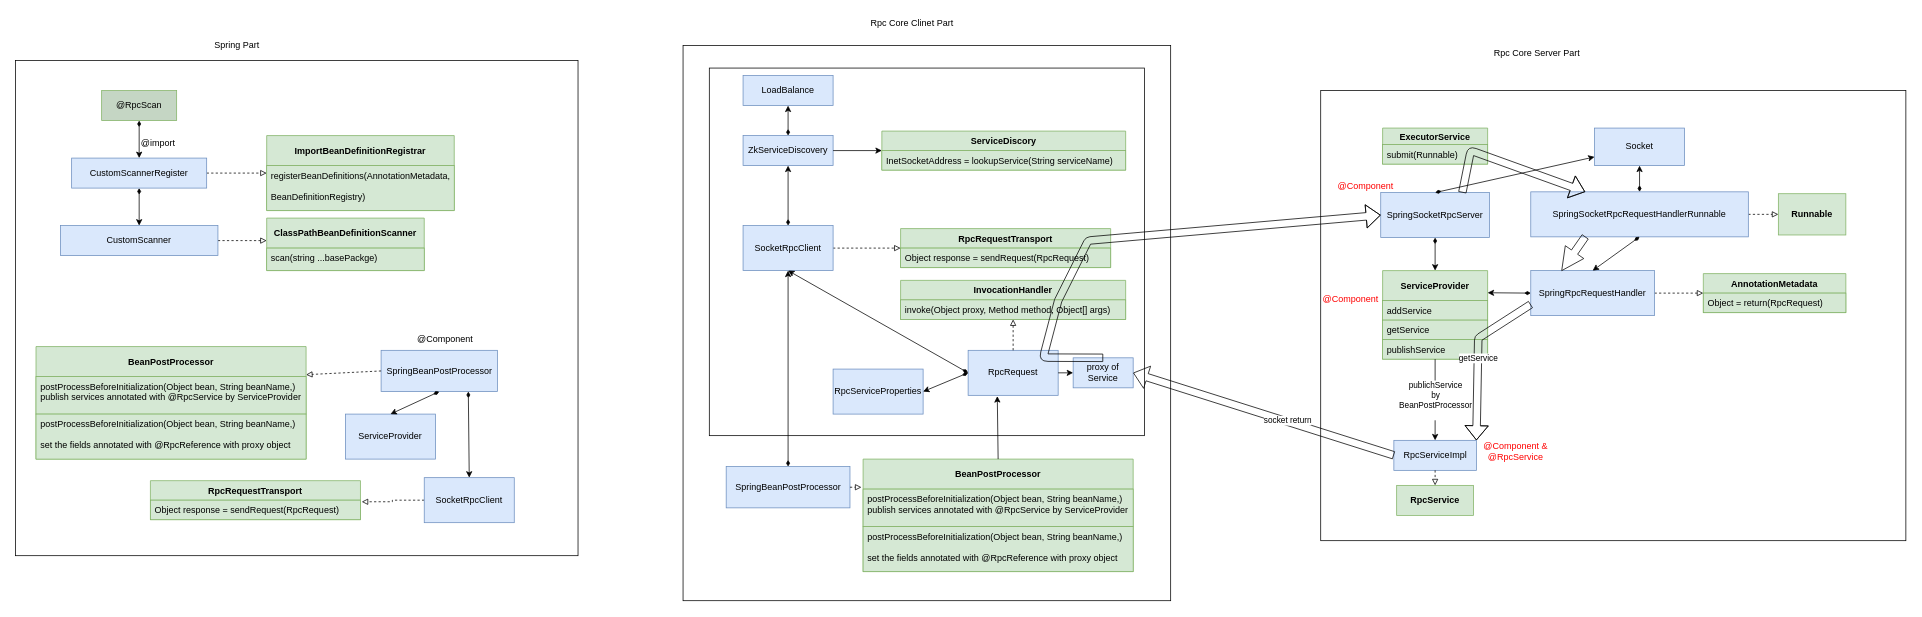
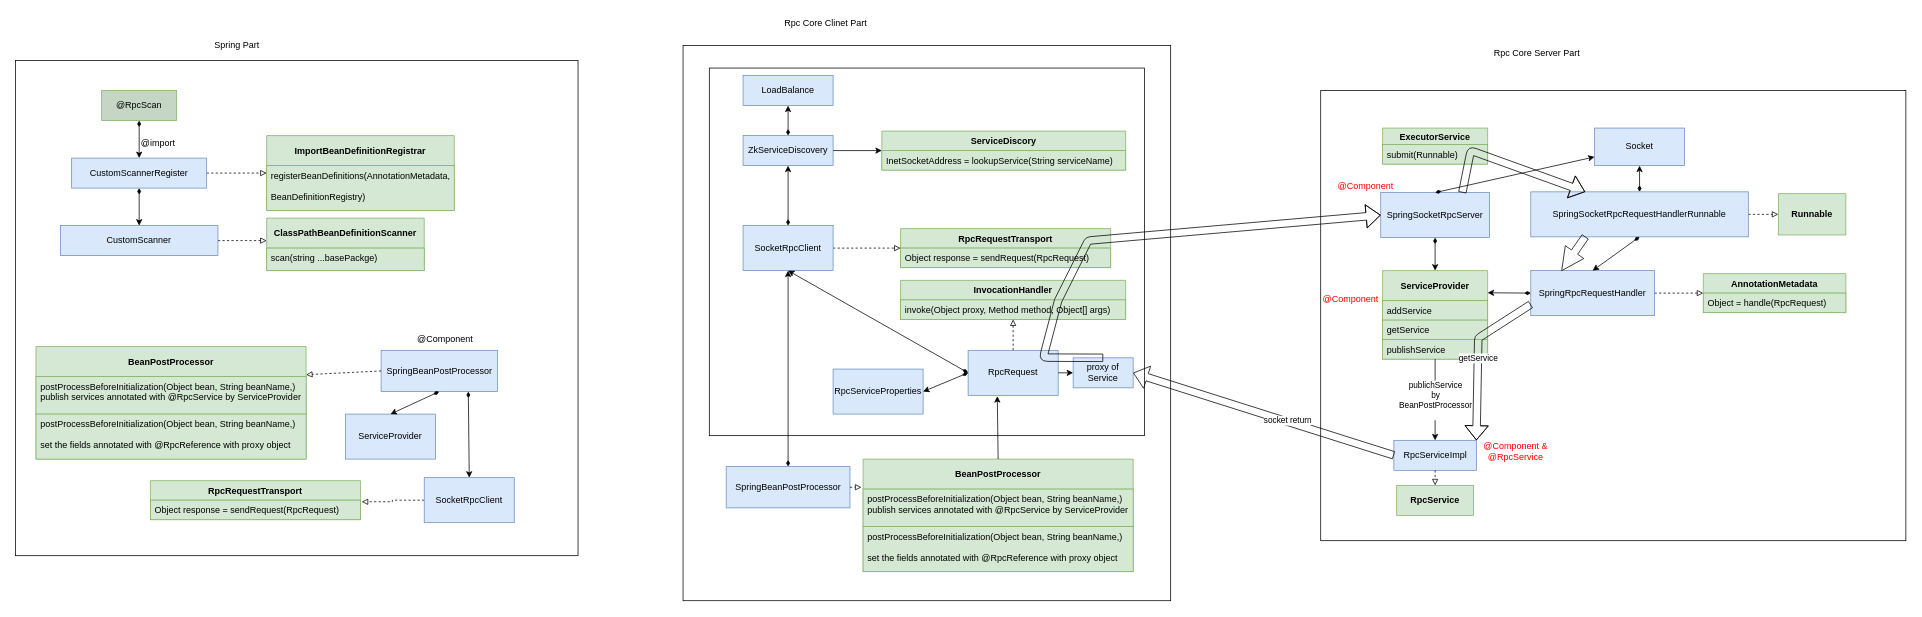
node "Rpc Core Clinet Part": moved (912, 23) -> (825, 23)
node "Object = return(RpcRequest)": label "Object = return(RpcRequest)" -> "Object = handle(RpcRequest)"
